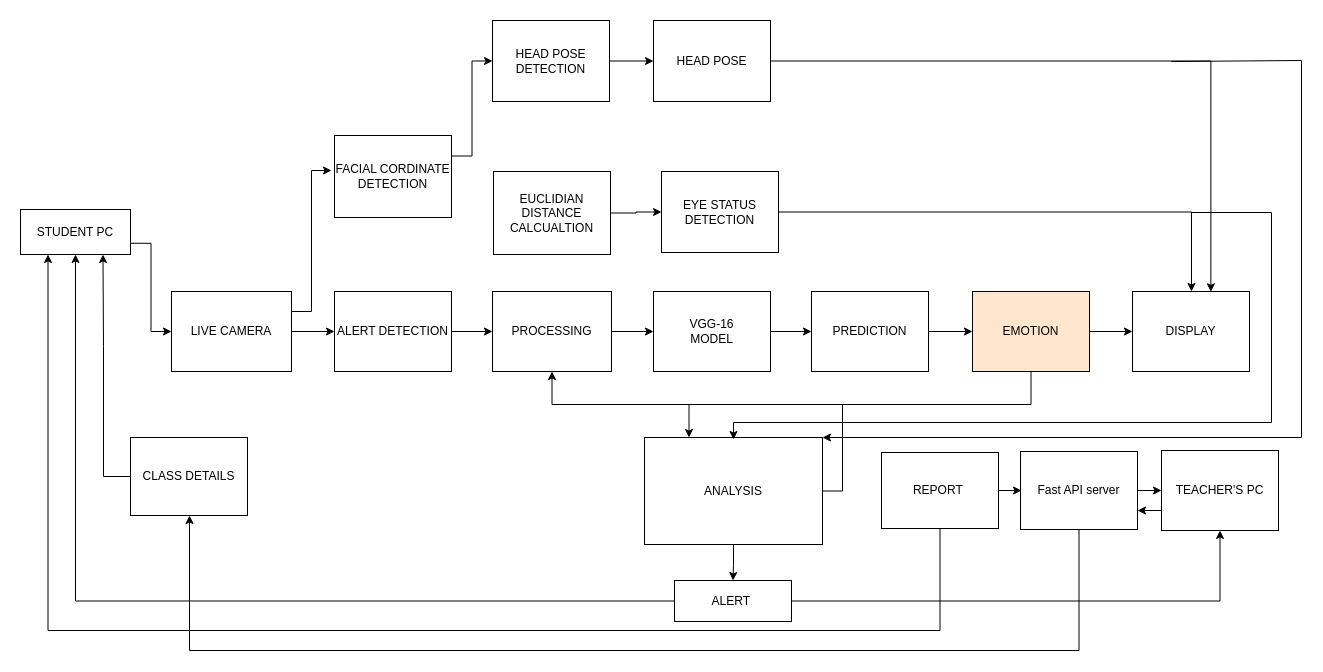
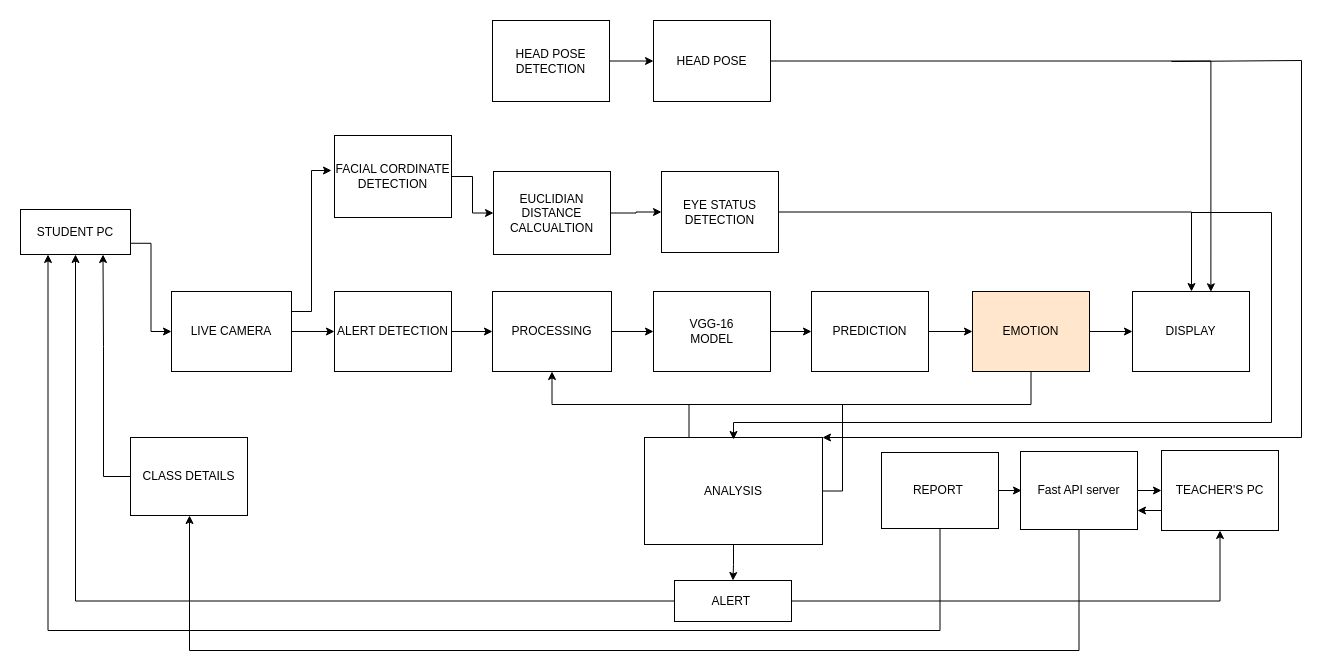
edge "FACIAL CORDINATE DETECTION" -> "HEAD POSE DETECTION": removed
edge "FACIAL CORDINATE DETECTION" -> "EUCLIDIAN DISTANCE CALCUALTION": added
edge "EMOTION" -> "ANALYSIS": arrowhead classic -> none
